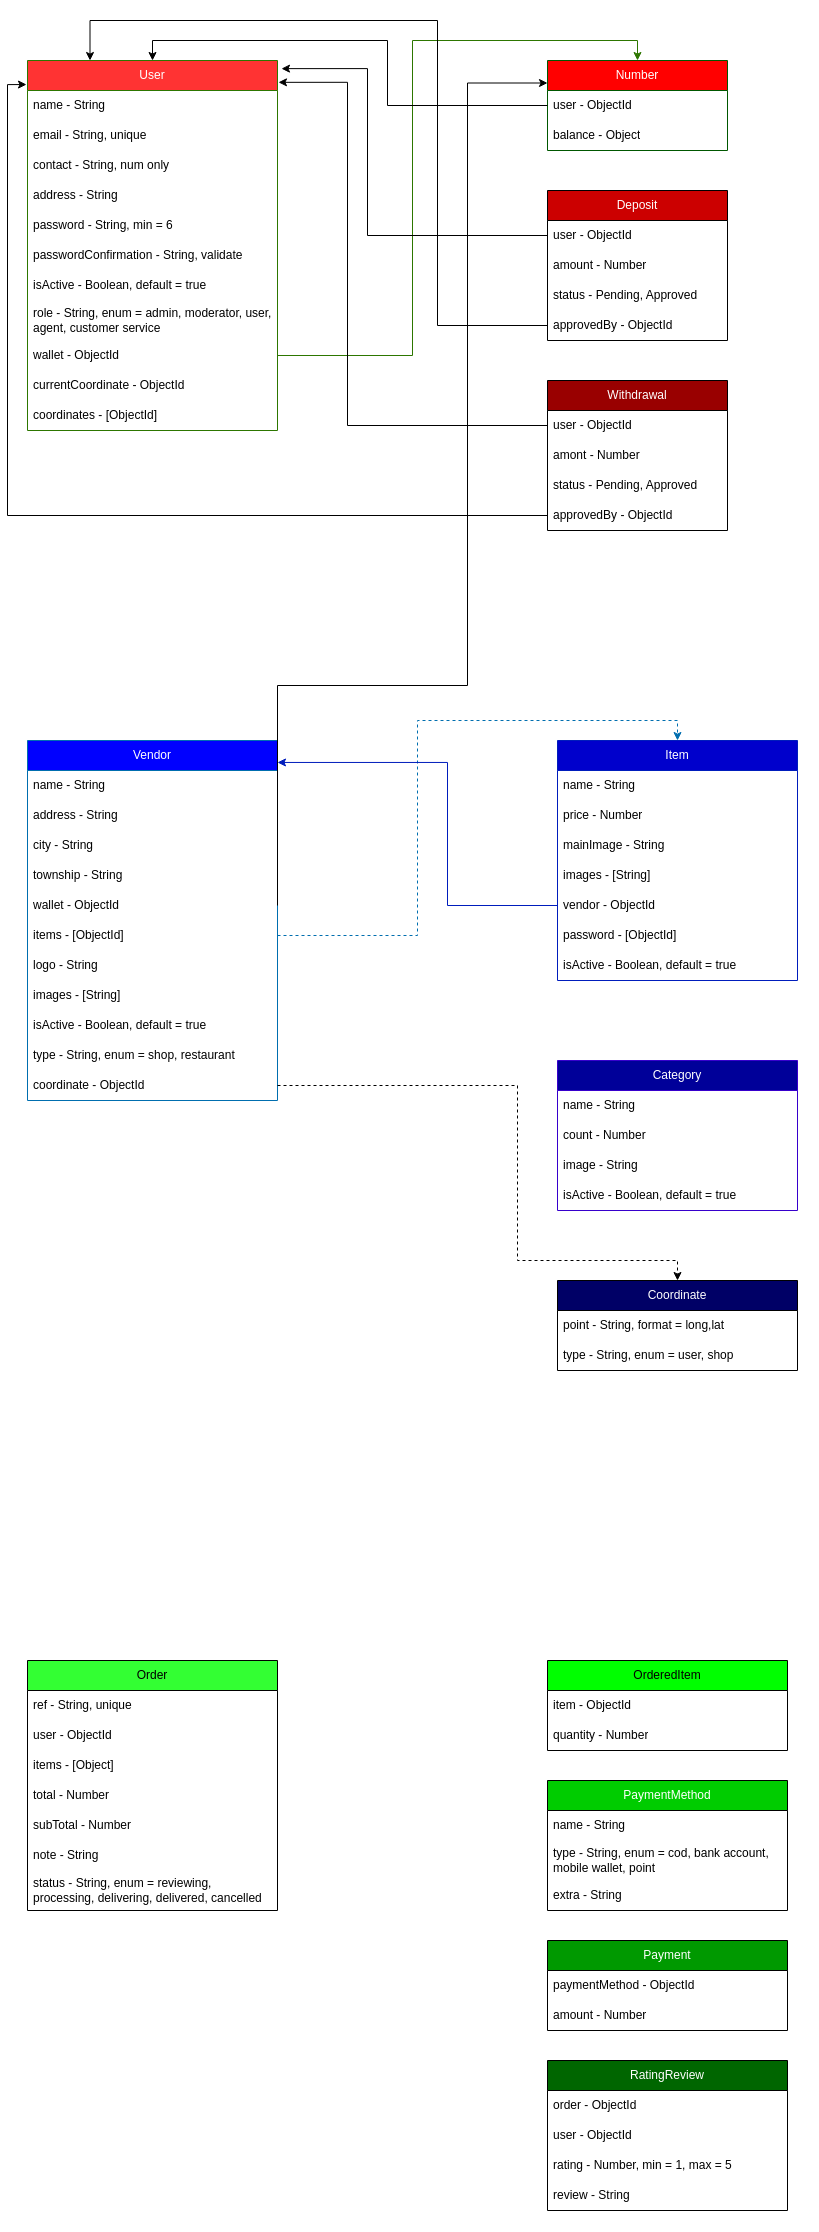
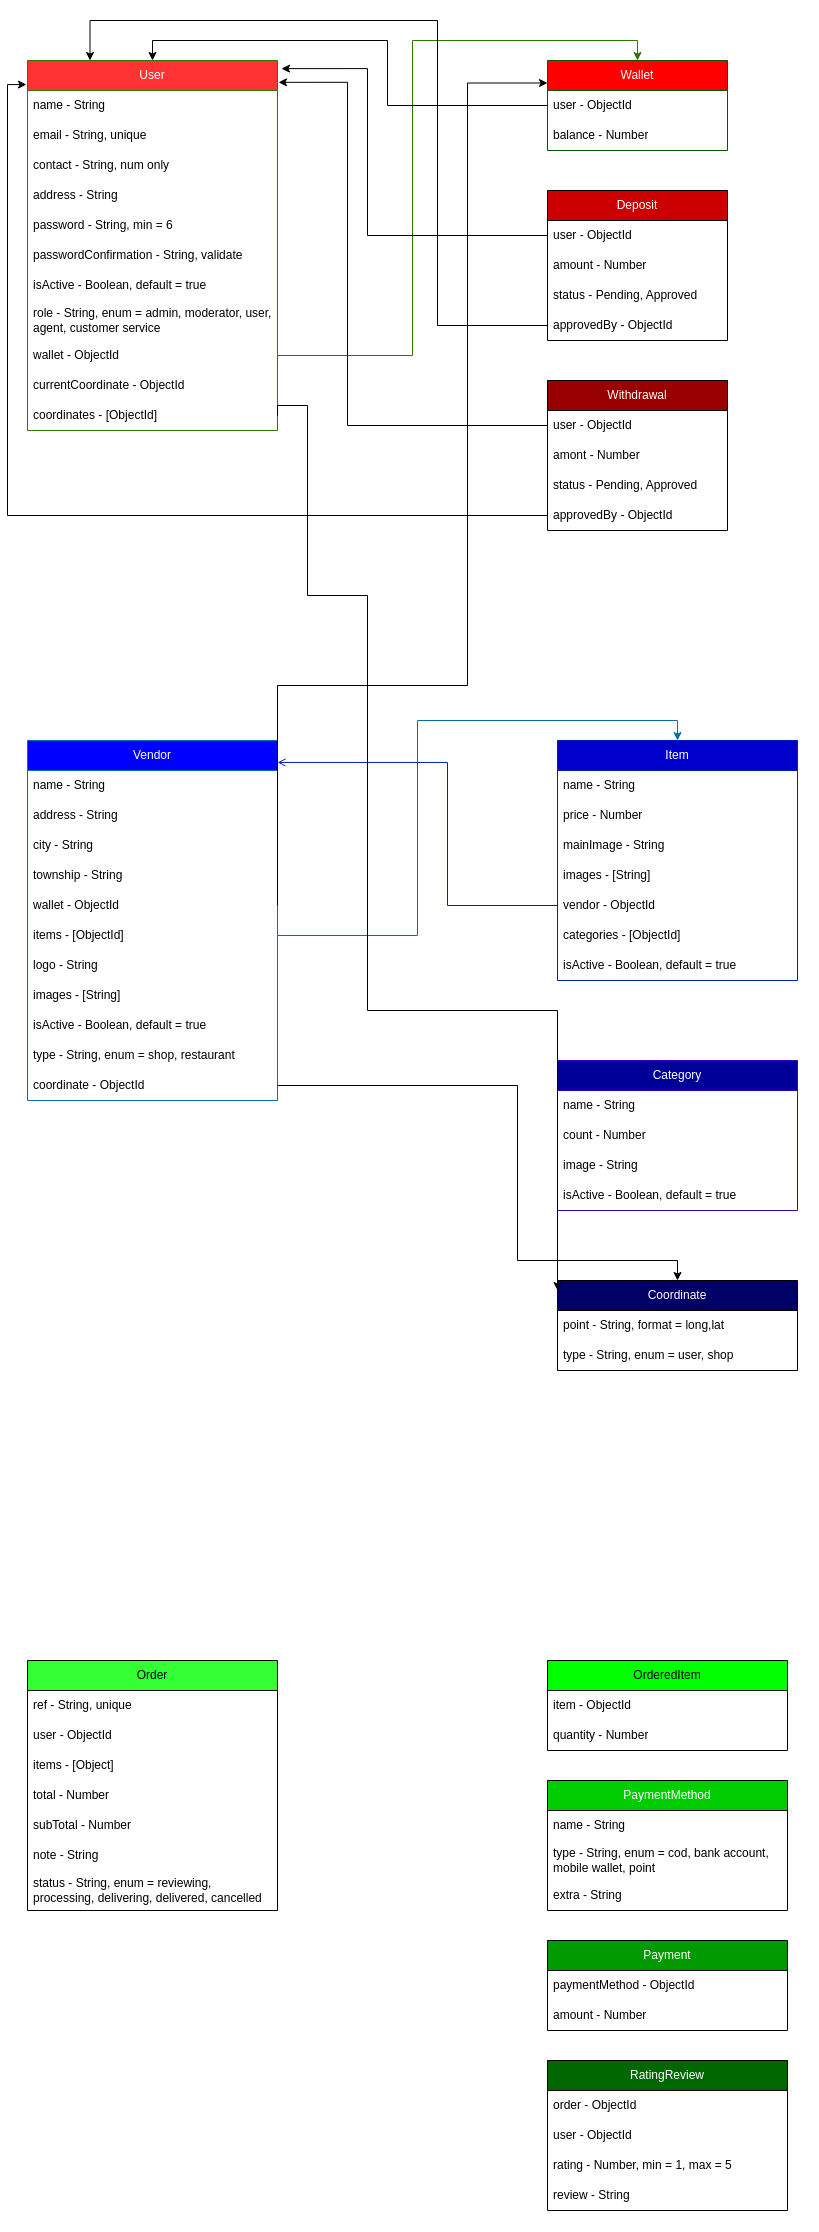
node "Number": label "Number" -> "Wallet"
node "balance - Object": label "balance - Object" -> "balance - Number"
edge "items - [ObjectId]" -> "Item": style dashed -> solid
edge "vendor - ObjectId" -> "Vendor": arrowhead classic -> open
edge "coordinates - [ObjectId]" -> "Coordinate": added
node "password - [ObjectId]": label "password - [ObjectId]" -> "categories - [ObjectId]"
edge "coordinate - ObjectId" -> "Coordinate": style dashed -> solid
